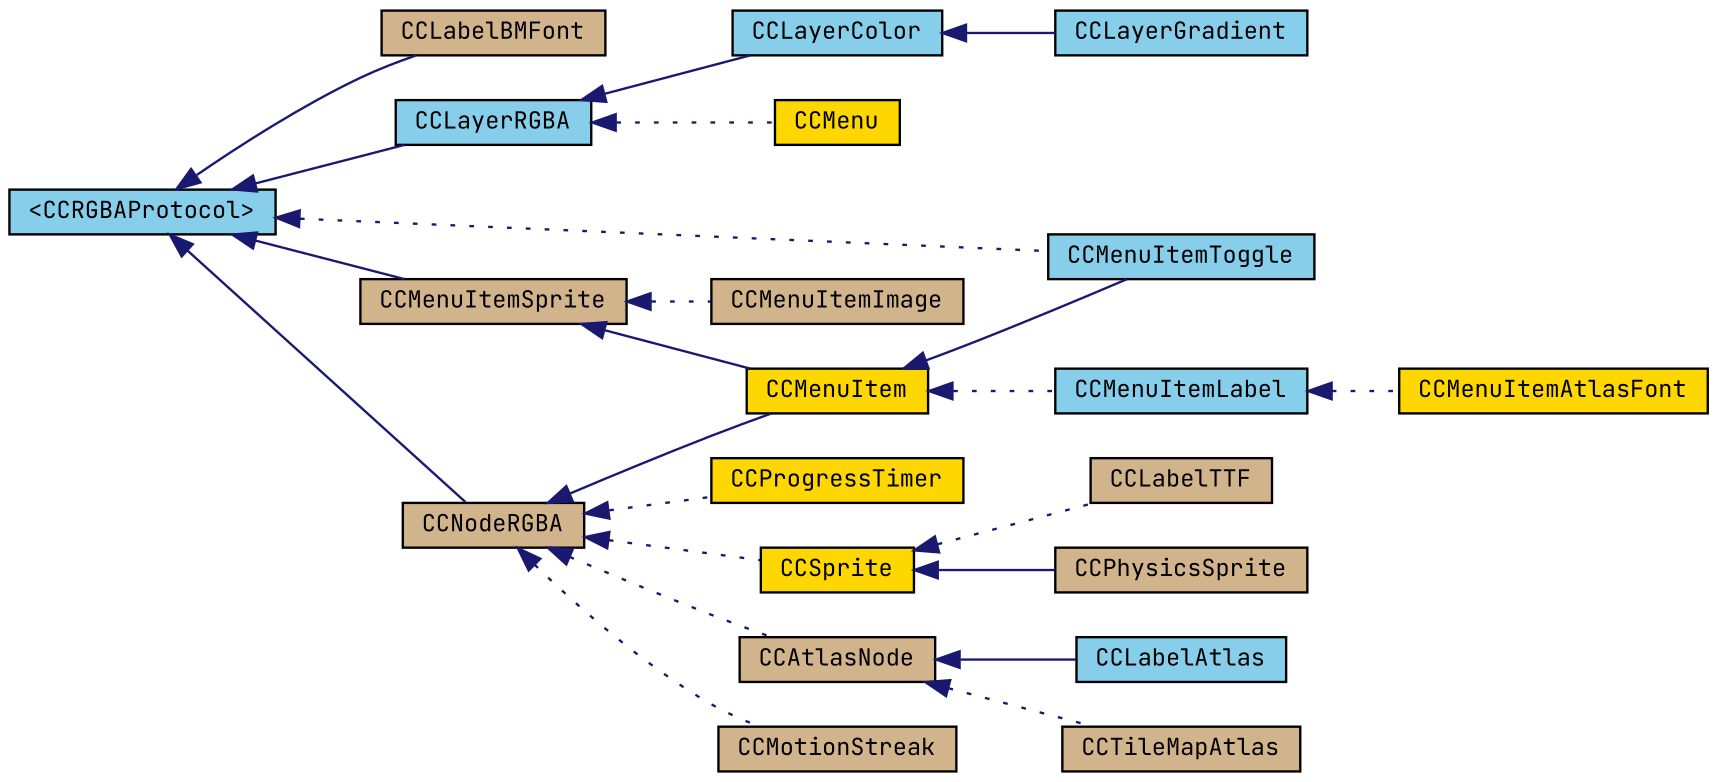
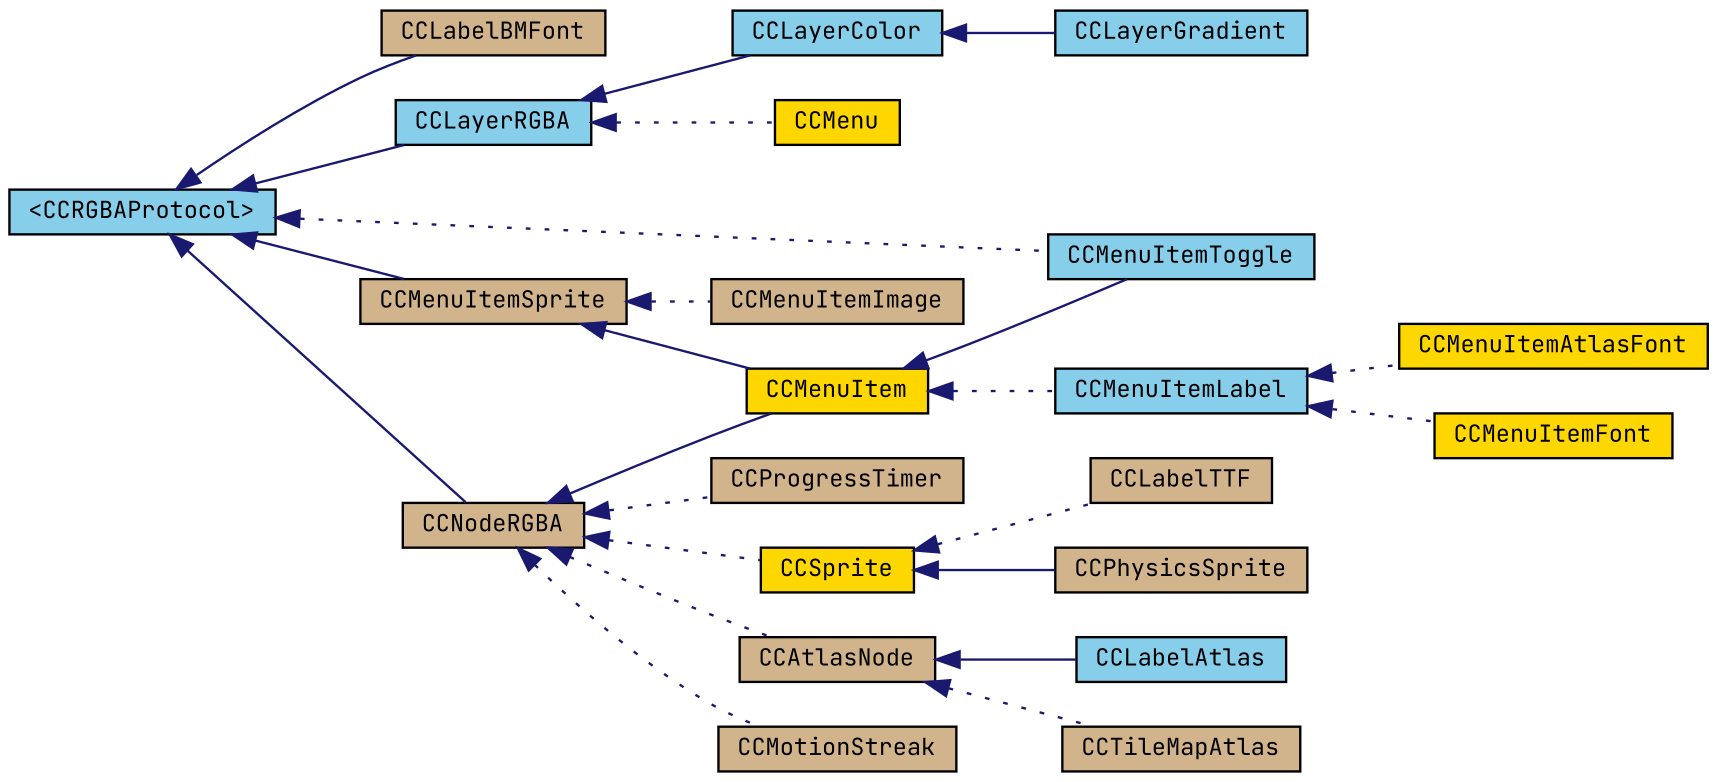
node "CCMenuItemFont": added
node "CCProgressTimer": fillcolor gold -> tan
